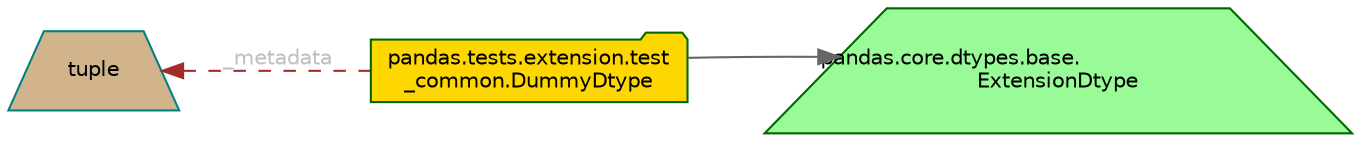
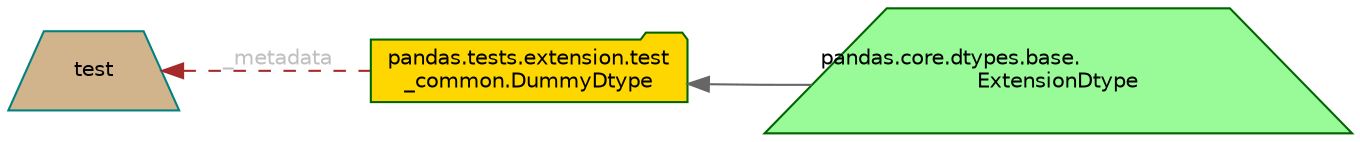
edge "pandas.tests.extension.test _common.DummyDtype" -> "pandas.core.dtypes.base. ExtensionDtype": reversed
node "tuple": label "tuple" -> "test"
